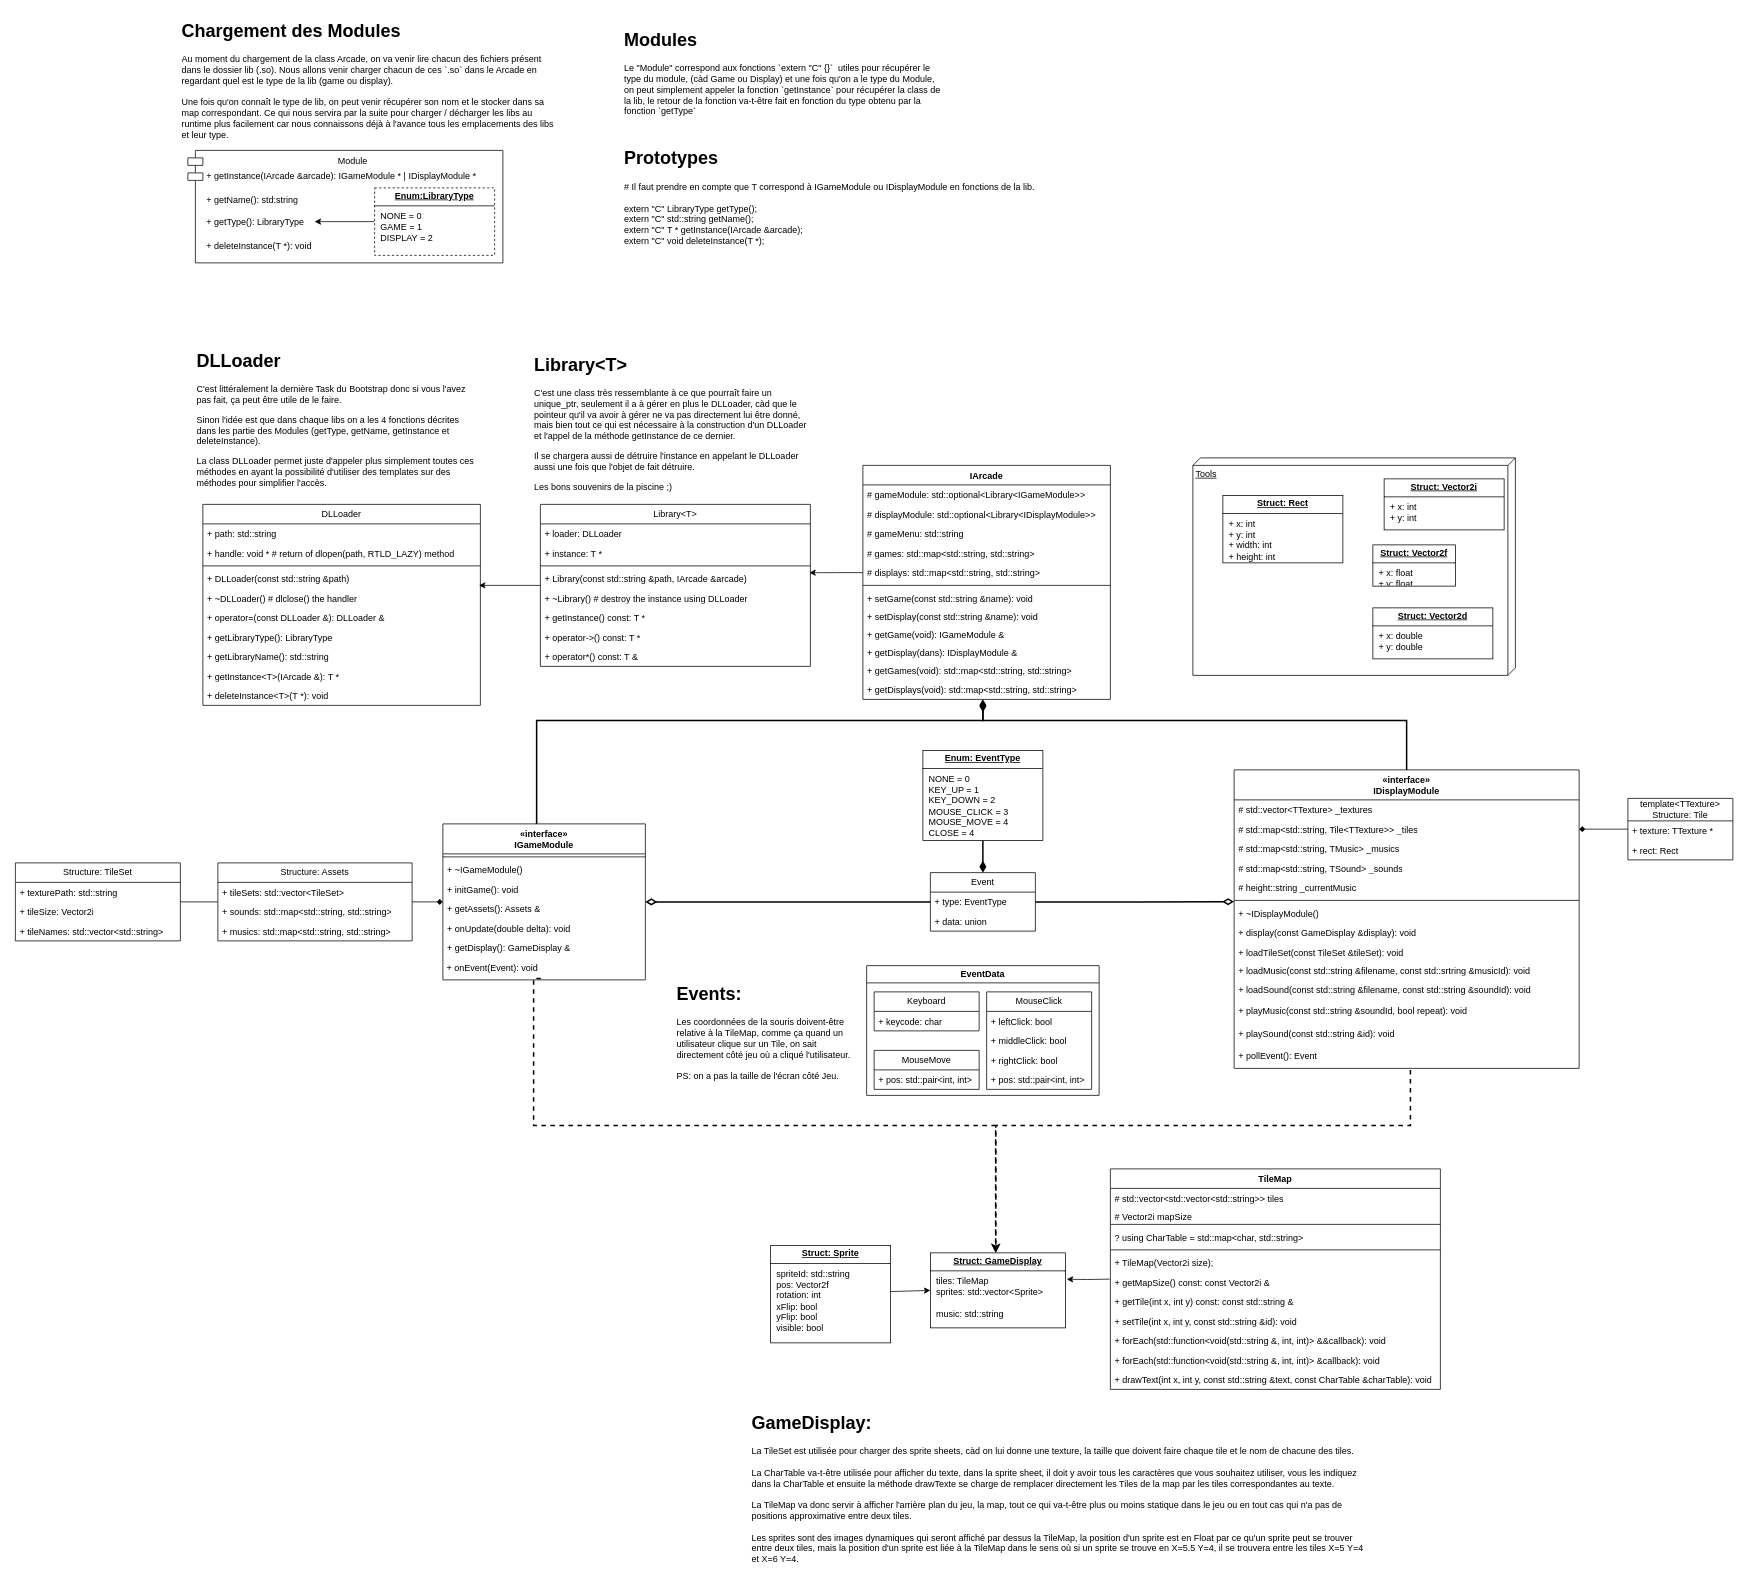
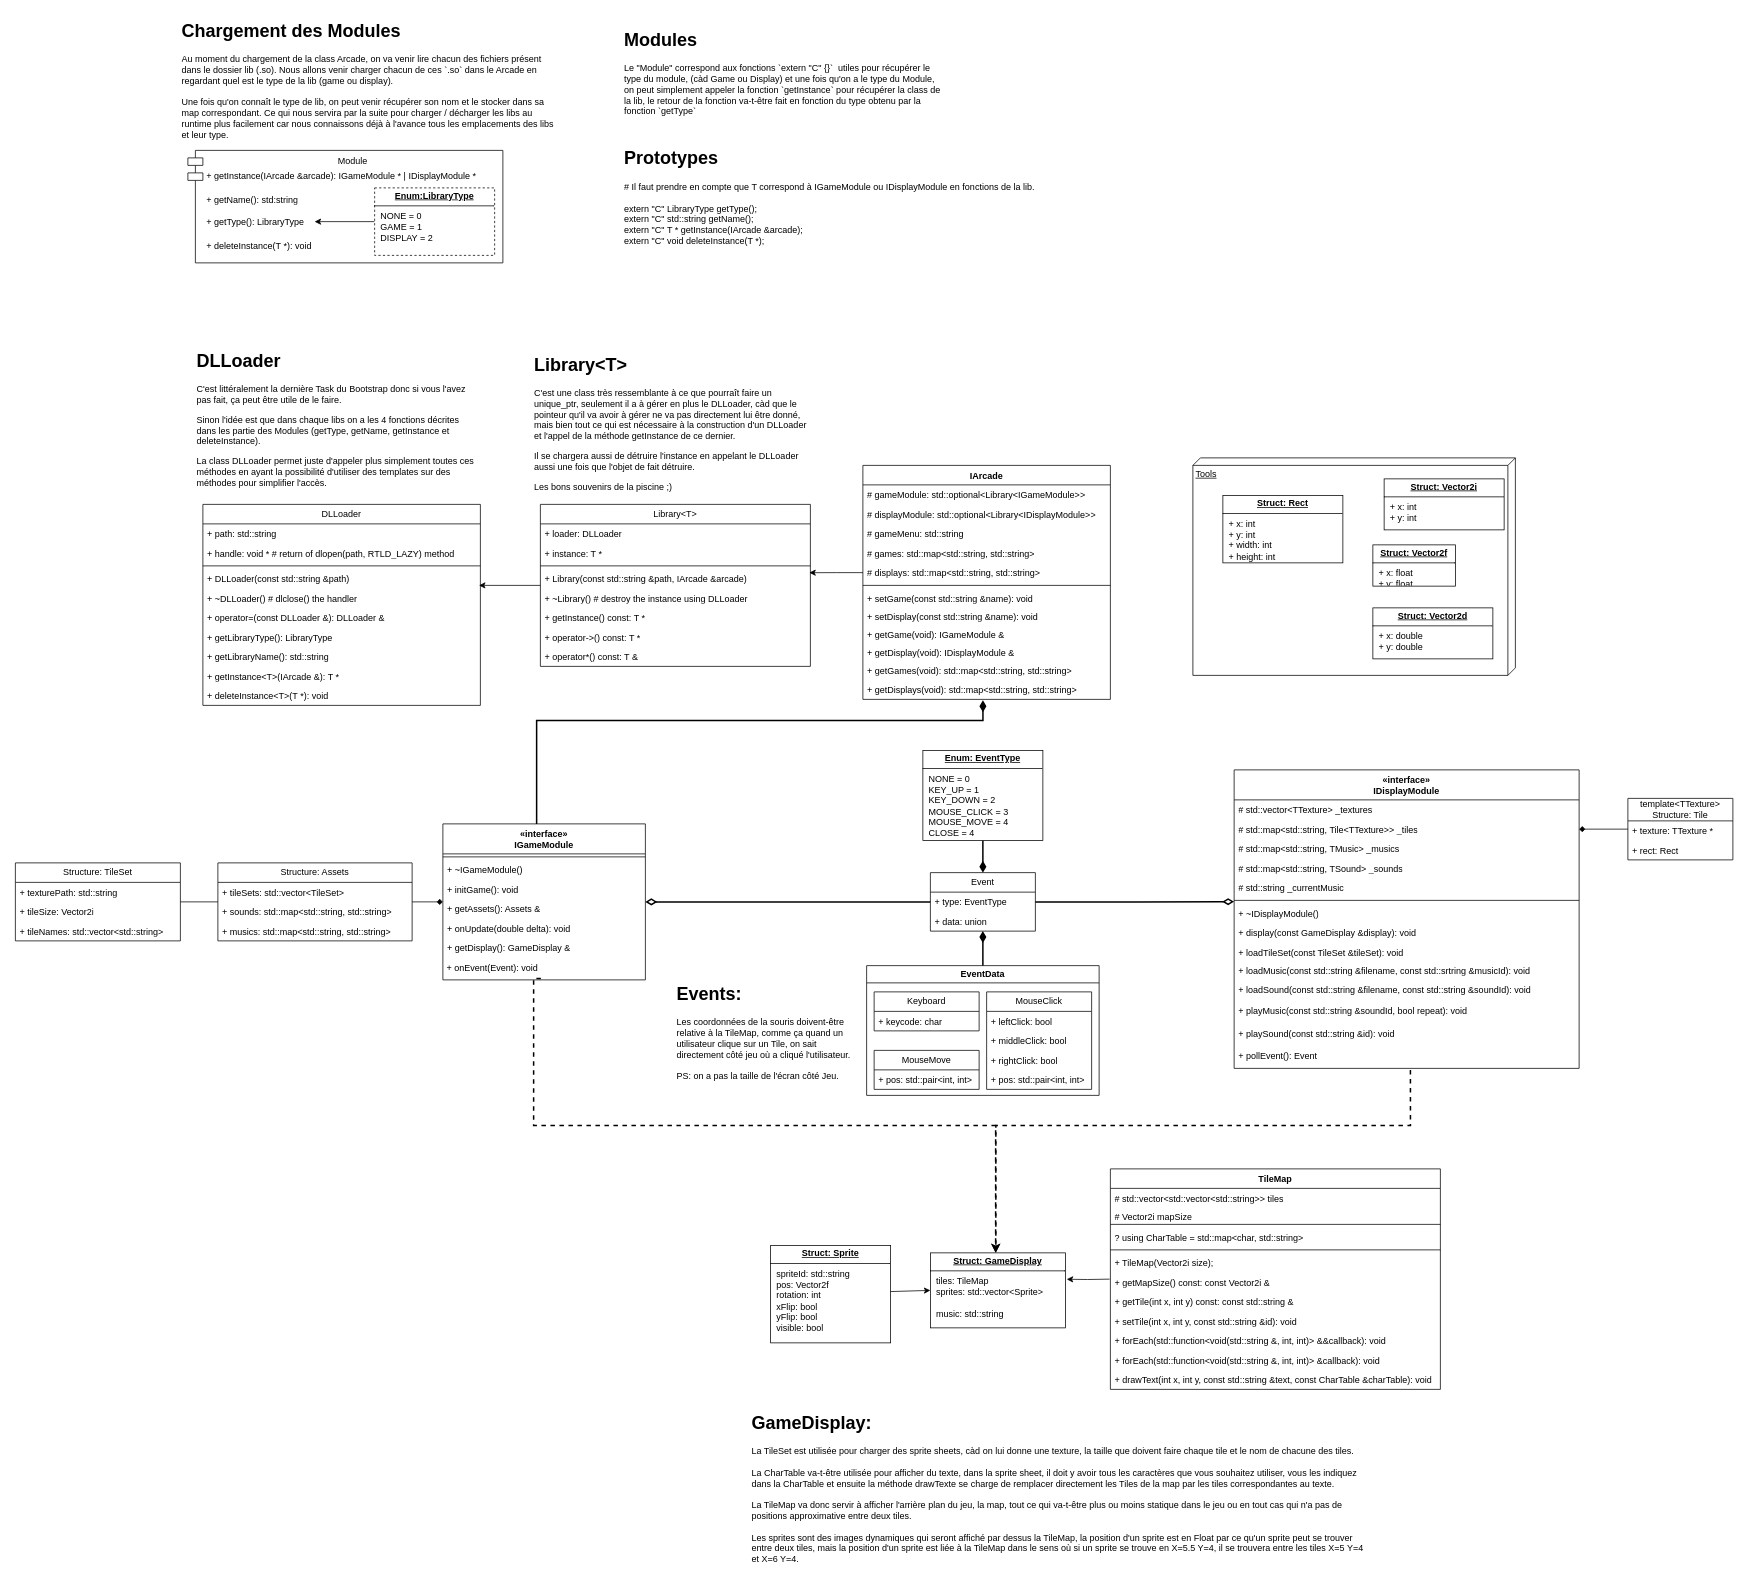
node "+ getDisplay(dans): IDisplayModule &": label "+ getDisplay(dans): IDisplayModule &" -> "+ getDisplay(void): IDisplayModule &"
edge "«interface»IDisplayModule" -> "IArcade": removed
node "# height::string _currentMusic": label "# height::string _currentMusic" -> "# std::string _currentMusic"
edge "EventData" -> "Event": added
